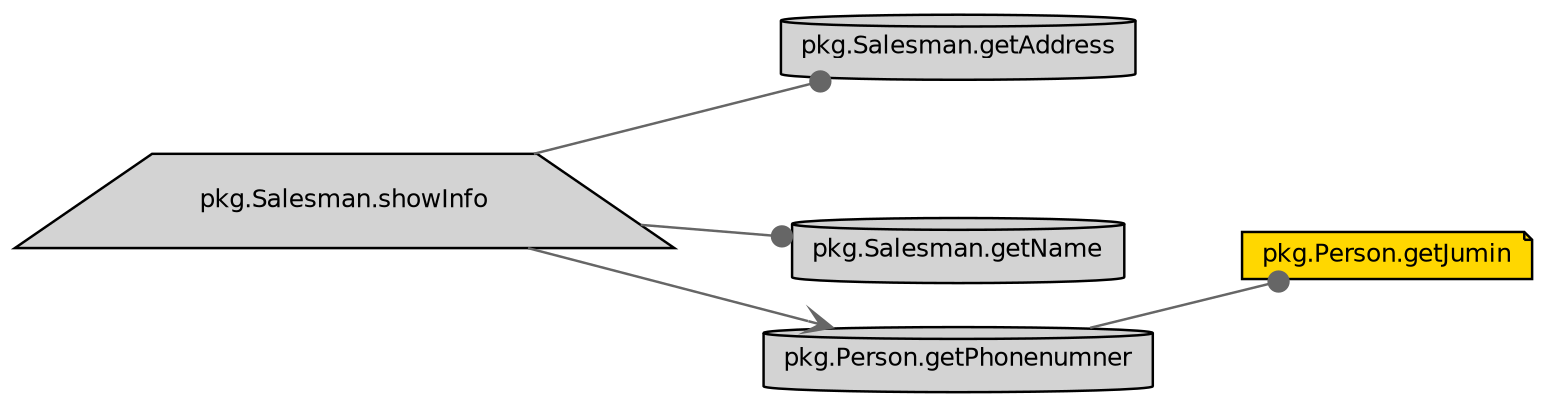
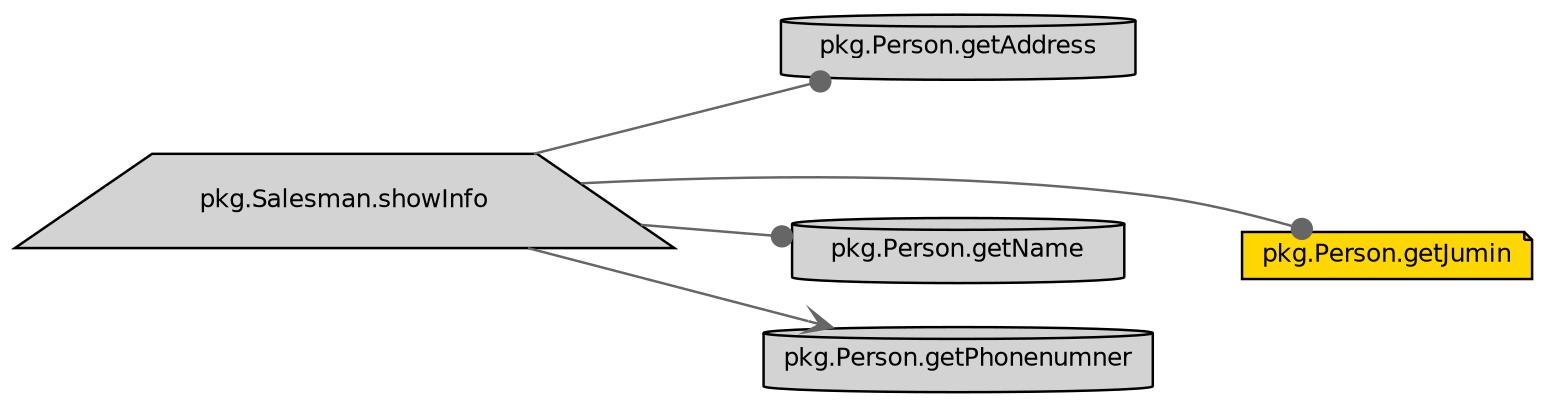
node "pkg.Salesman.getAddress": label "pkg.Salesman.getAddress" -> "pkg.Person.getAddress"
node "pkg.Salesman.getName": label "pkg.Salesman.getName" -> "pkg.Person.getName"
edge "pkg.Person.getPhonenumner" -> "pkg.Person.getJumin": now "pkg.Salesman.showInfo" -> "pkg.Person.getJumin"
